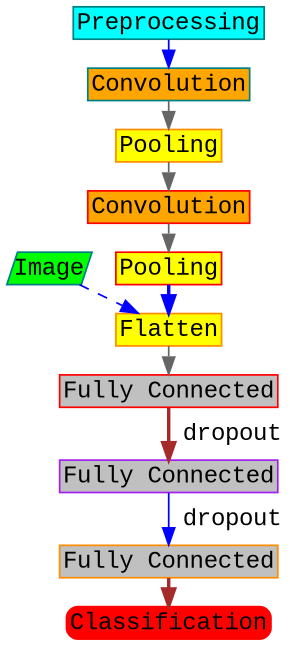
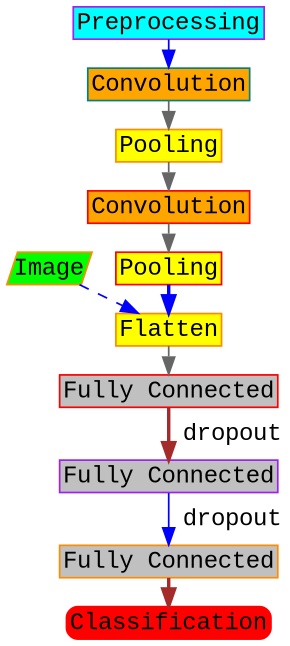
node "Preprocessing": color teal -> purple
node "Image": color teal -> darkorange
